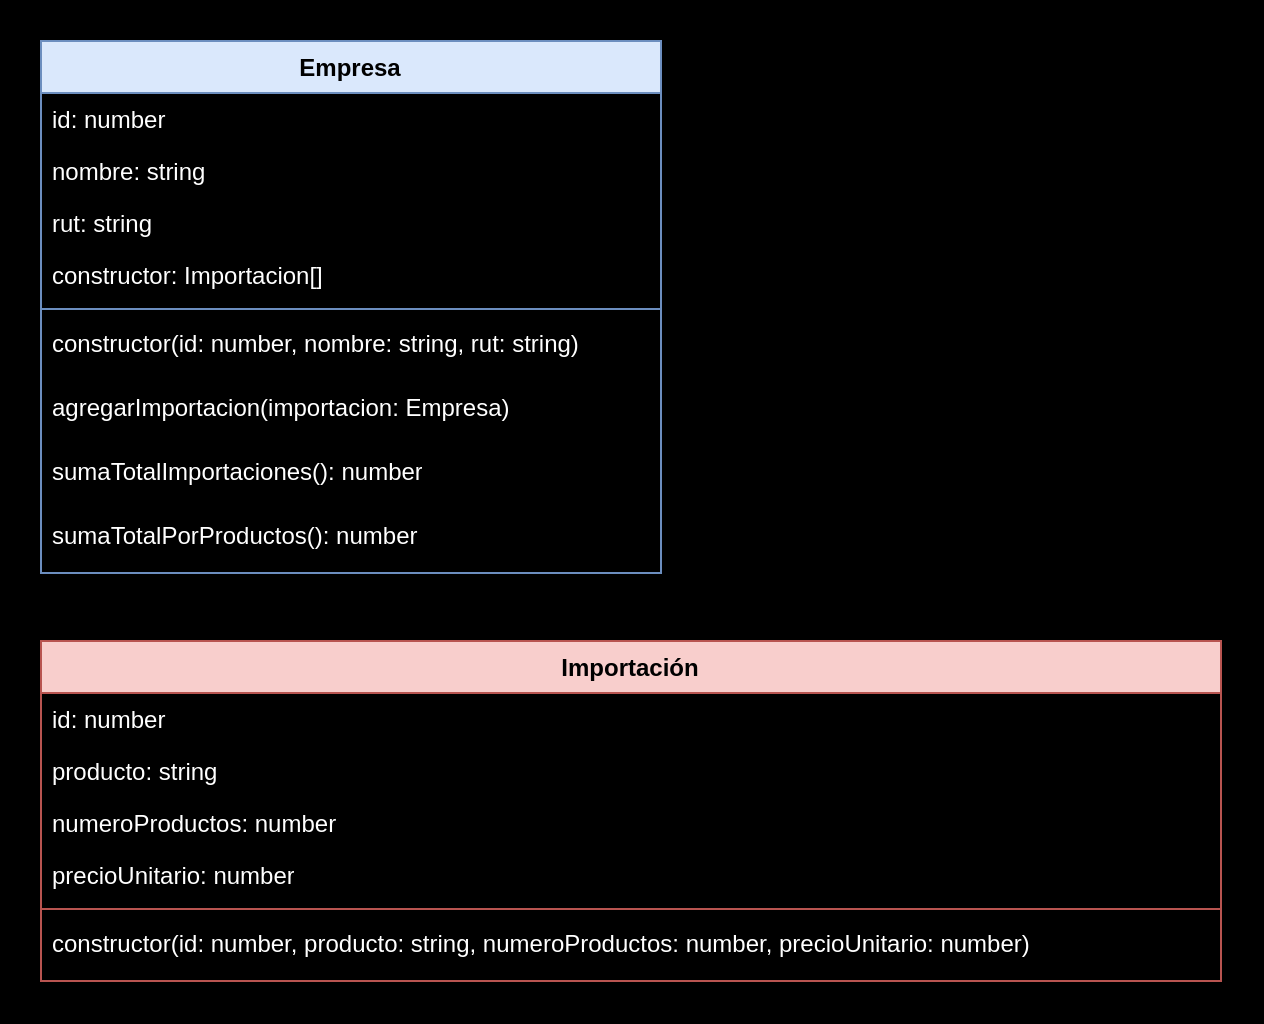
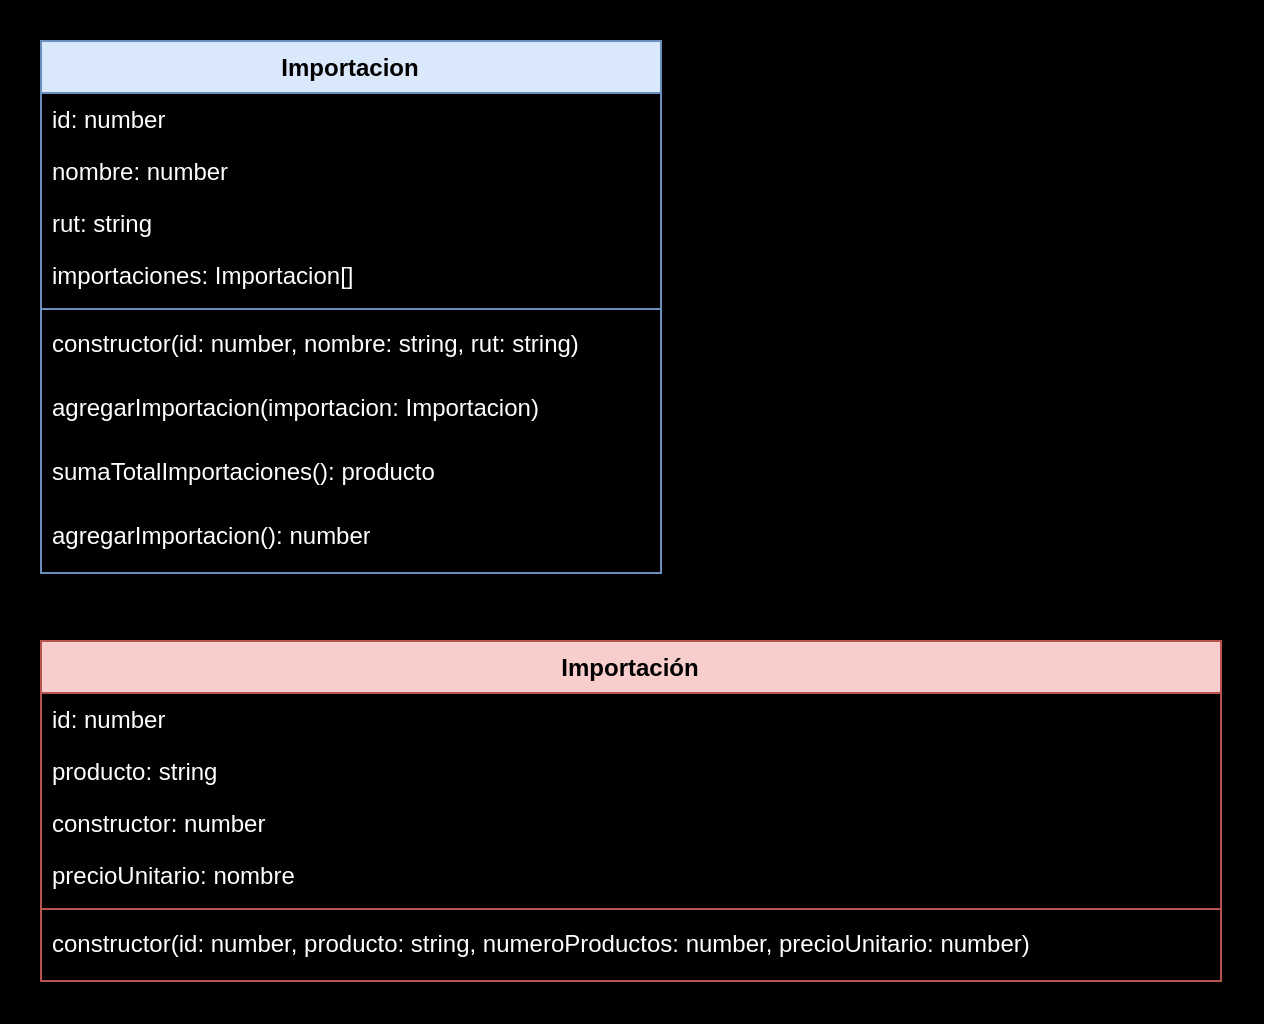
node "Empresa": label "Empresa" -> "Importacion"
node "nombre: string": label "nombre: string" -> "nombre: number"
node "constructor: Importacion[]": label "constructor: Importacion[]" -> "importaciones: Importacion[]"
node "agregarImportacion(importacion: Empresa)": label "agregarImportacion(importacion: Empresa)" -> "agregarImportacion(importacion: Importacion)"
node "sumaTotalImportaciones(): number": label "sumaTotalImportaciones(): number" -> "sumaTotalImportaciones(): producto"
node "sumaTotalPorProductos(): number": label "sumaTotalPorProductos(): number" -> "agregarImportacion(): number"
node "numeroProductos: number": label "numeroProductos: number" -> "constructor: number"
node "precioUnitario: number": label "precioUnitario: number" -> "precioUnitario: nombre"
